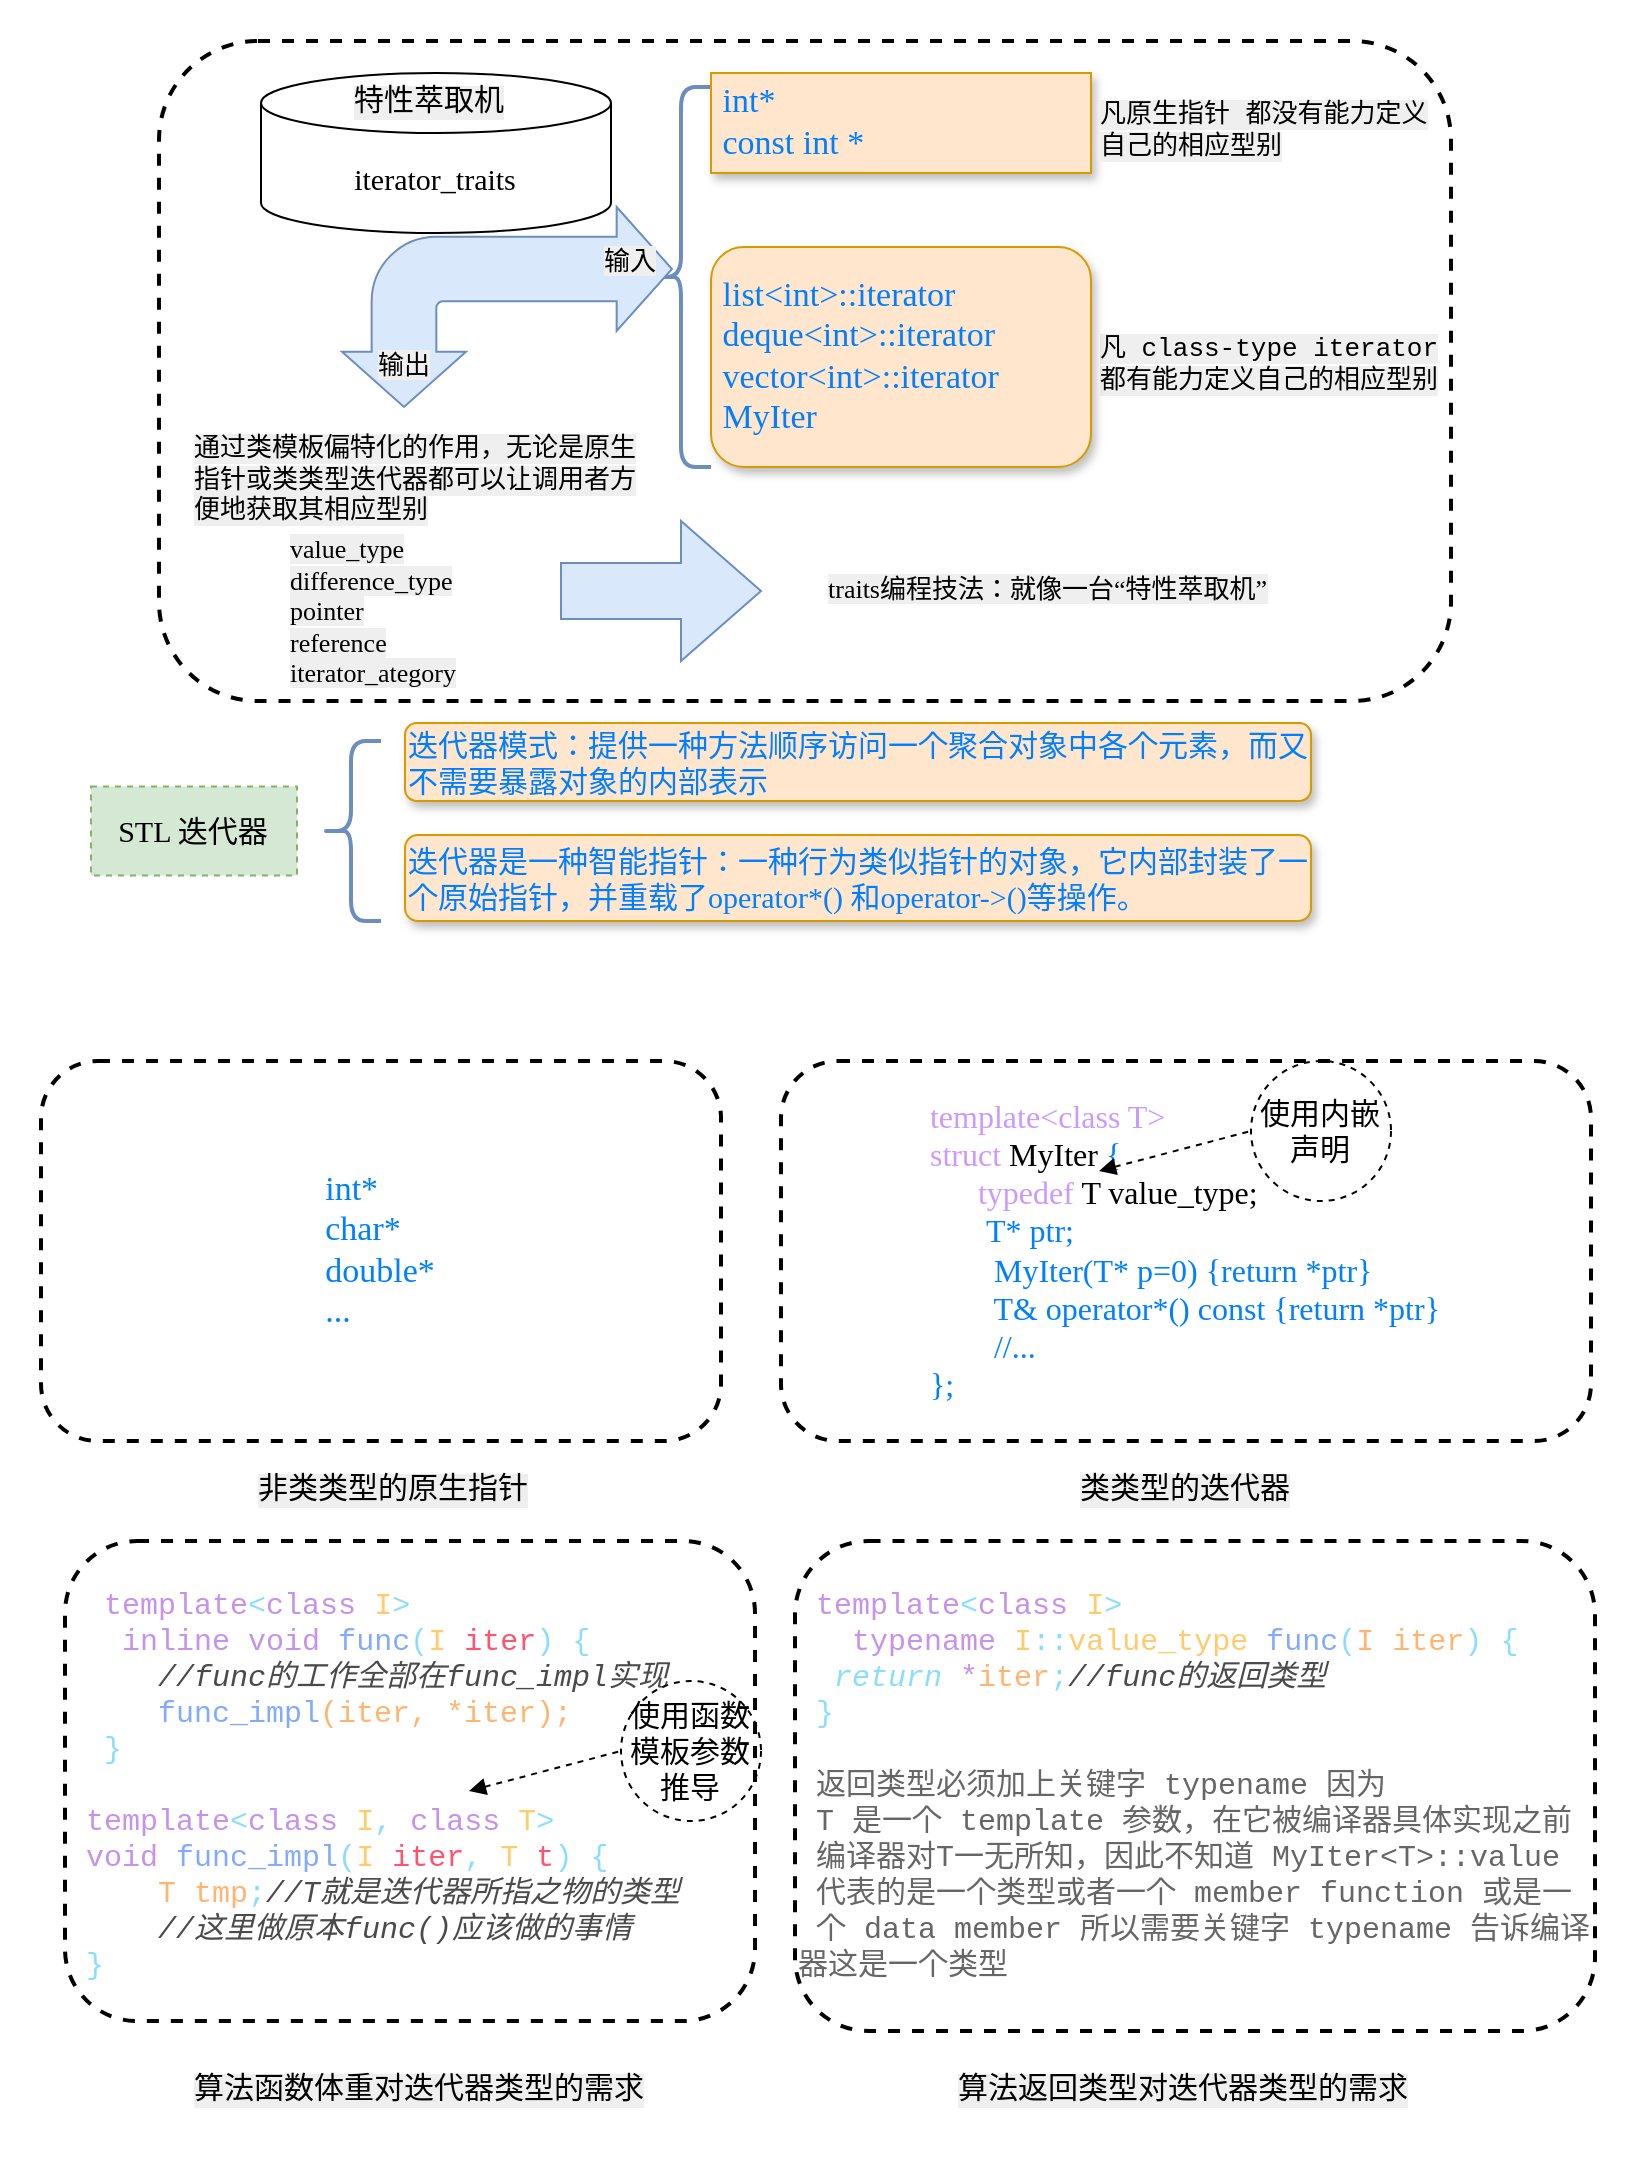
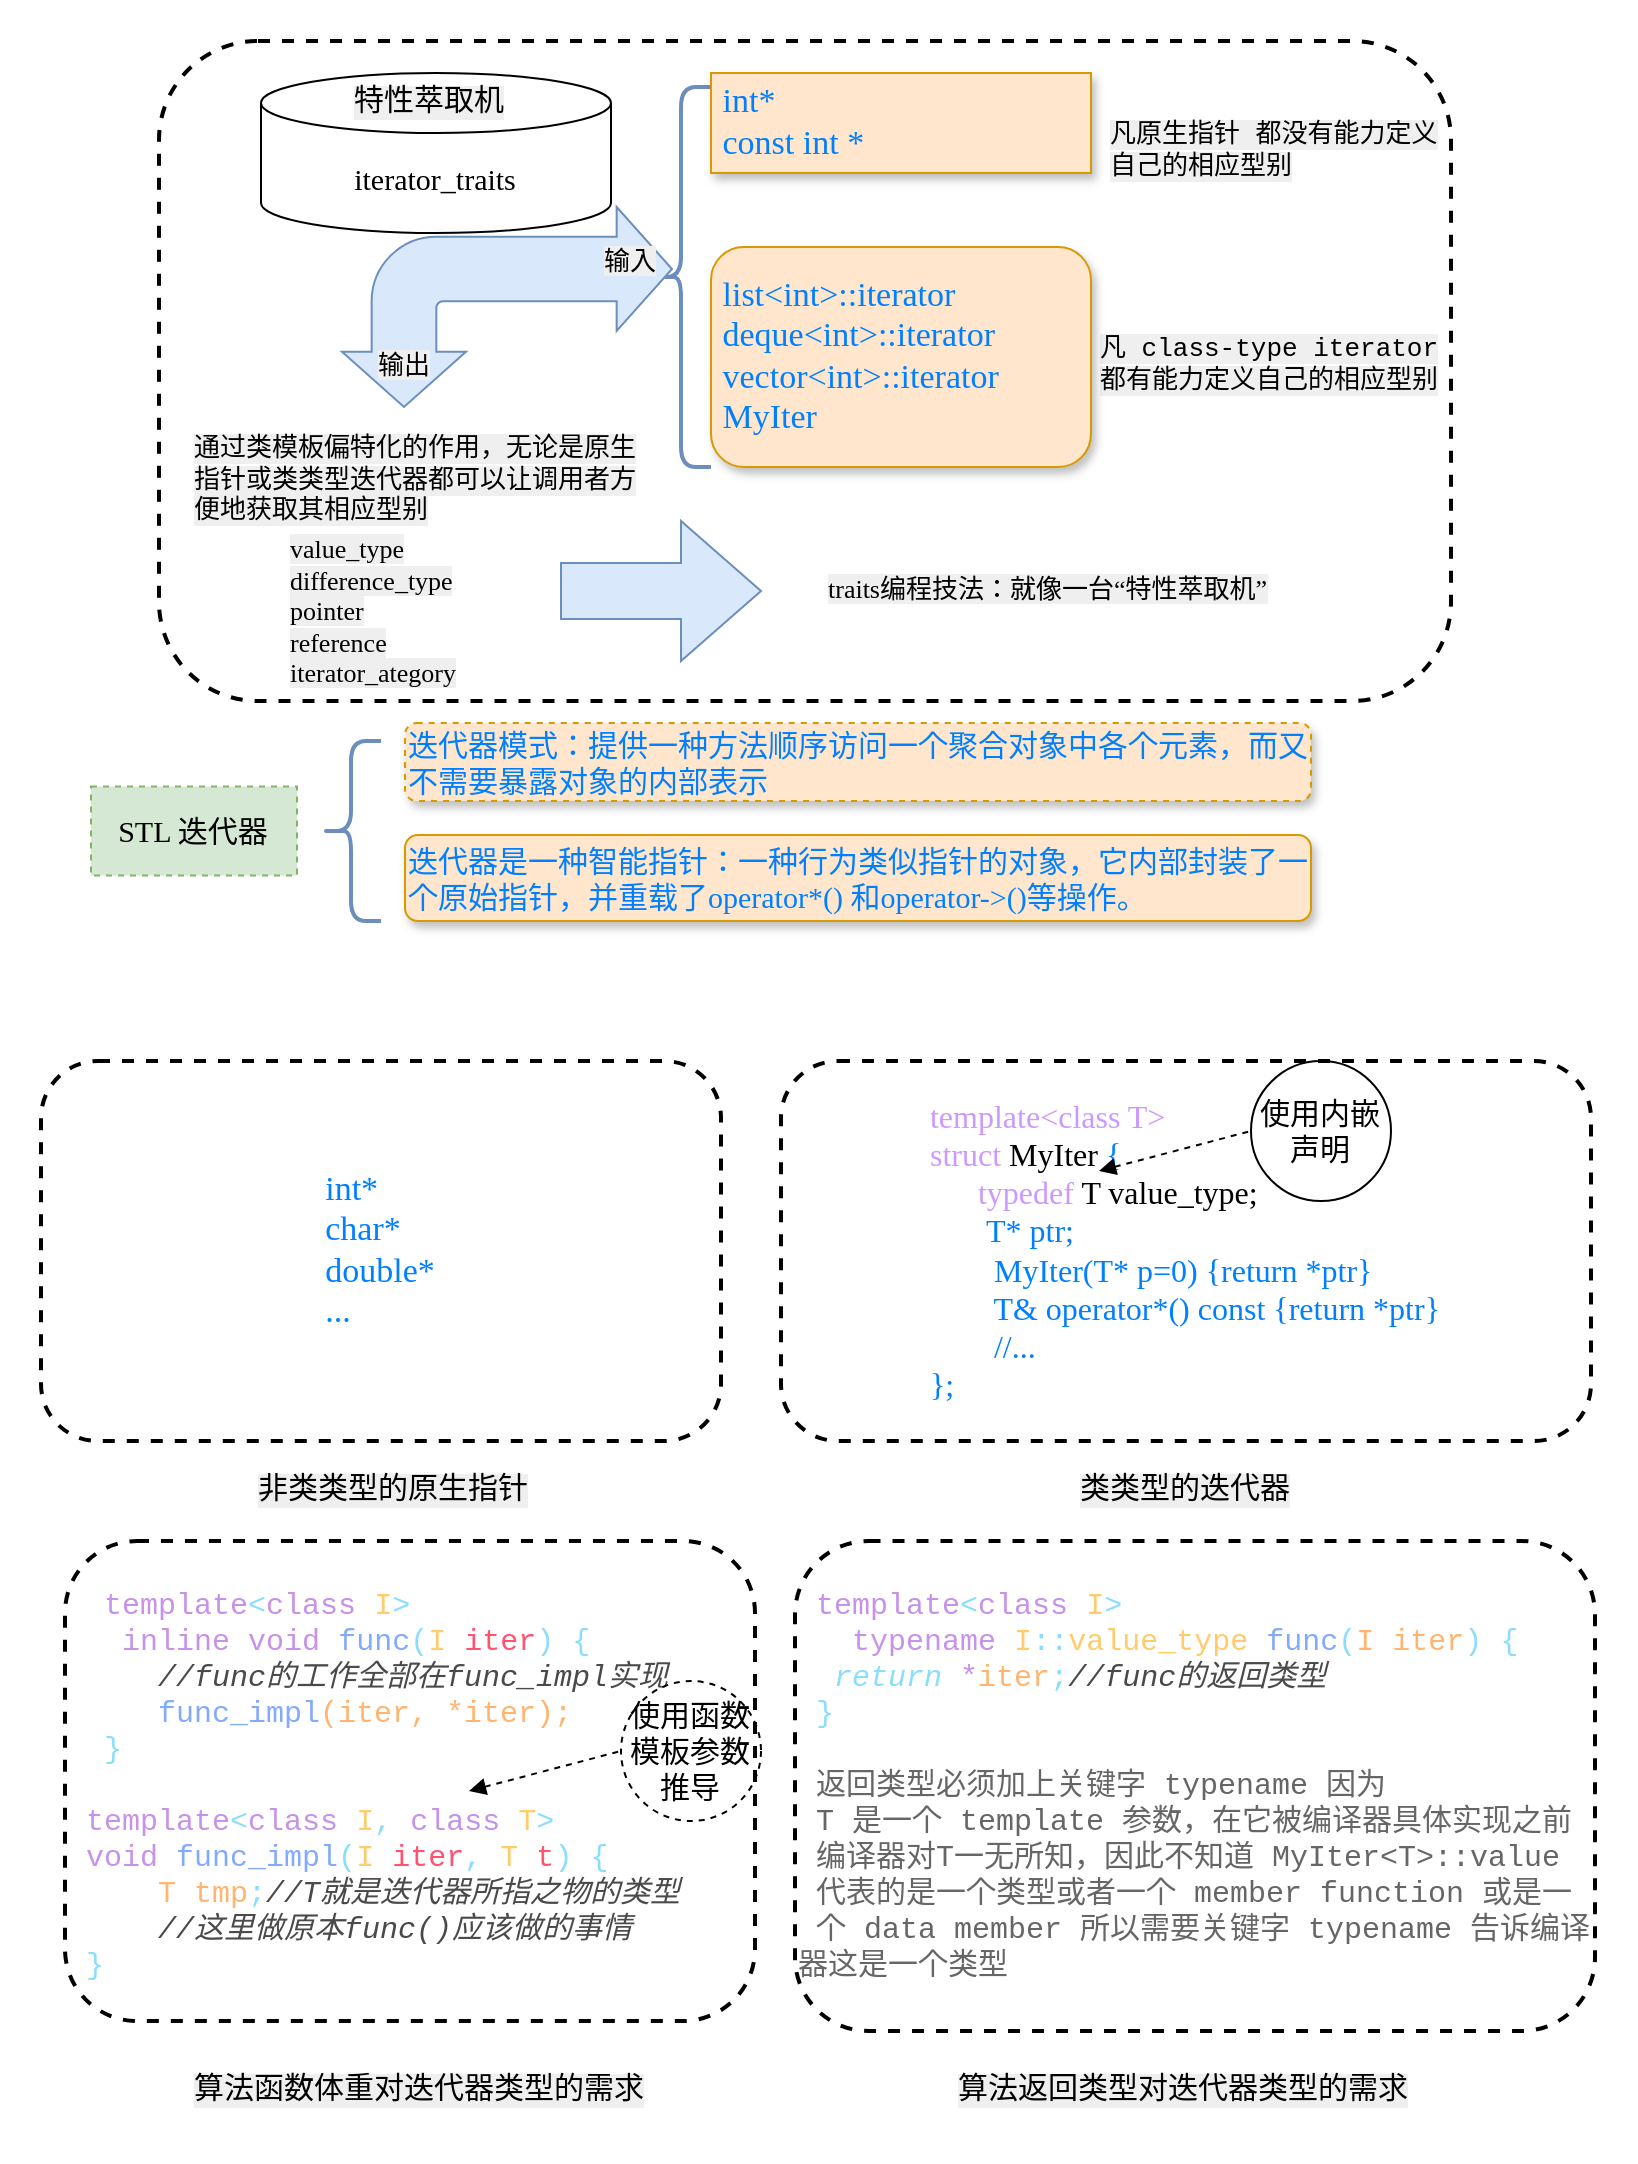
node "凡原生指针 都没有能力定义自己的相应型别": moved (1266, 157) -> (1276, 177)
node "迭代器模式：提供一种方法顺序访问一个聚合对象中各个元素，而又不需要暴露对象的内部表示": style solid -> dashed
node "使用内嵌声明": style dashed -> solid
